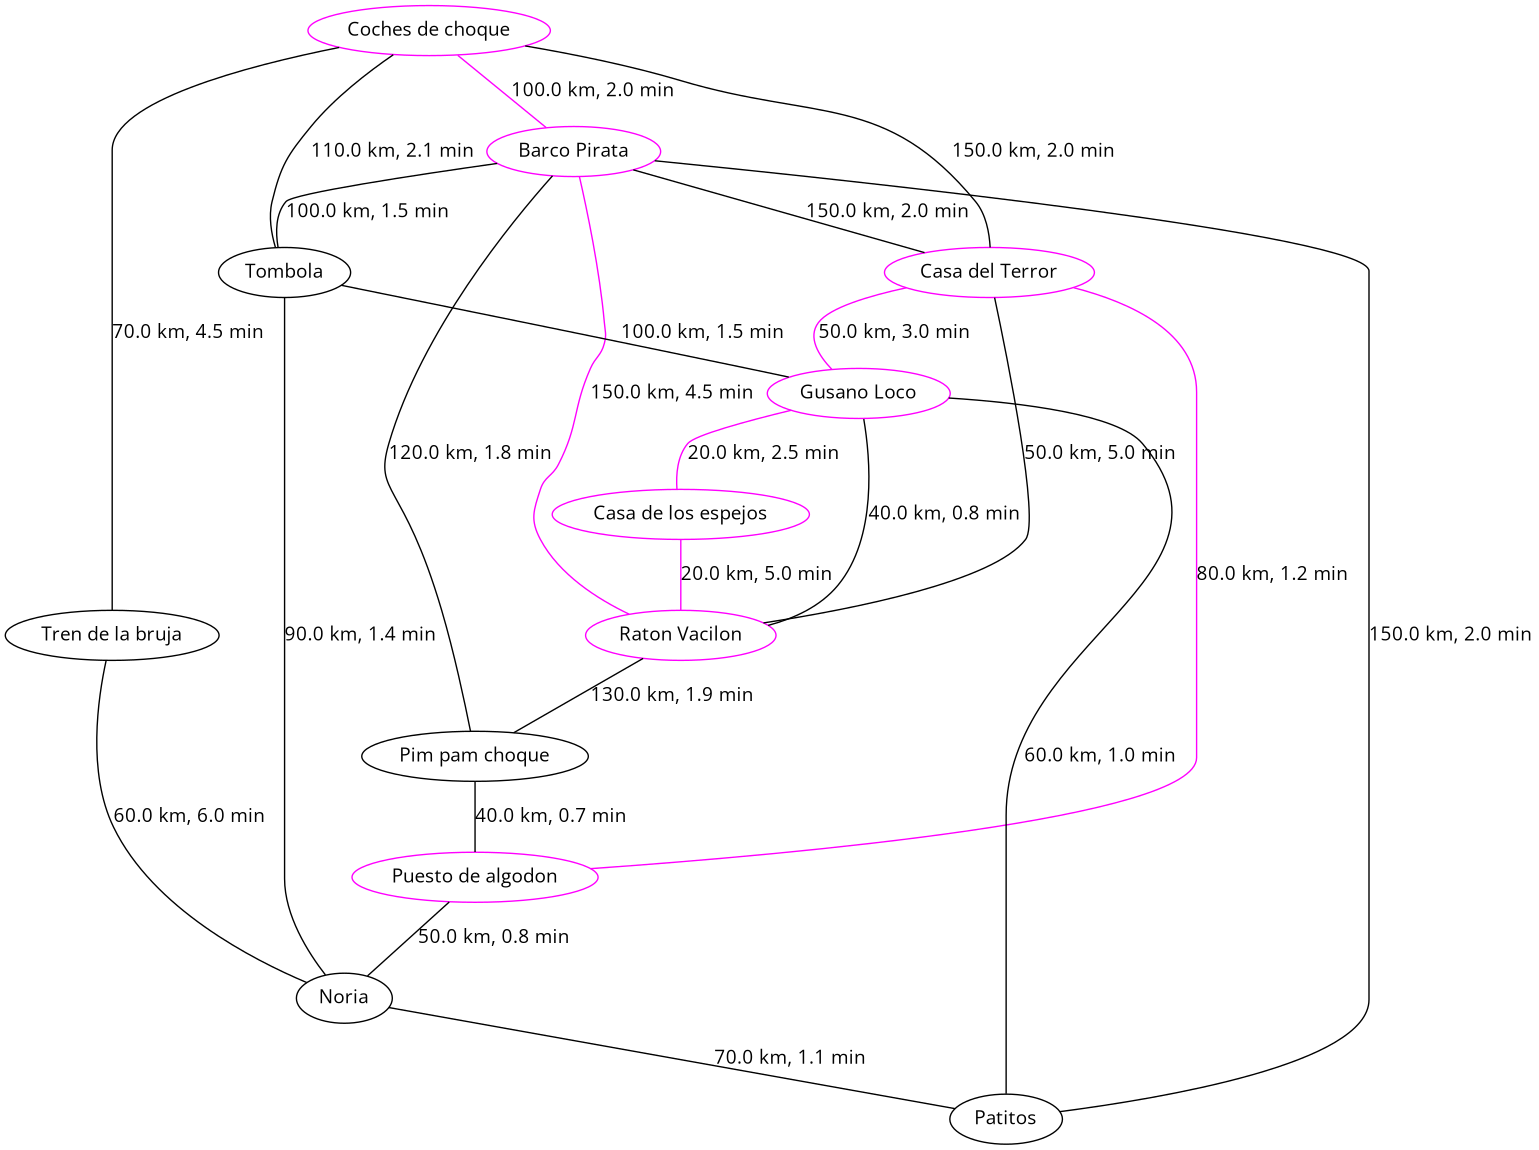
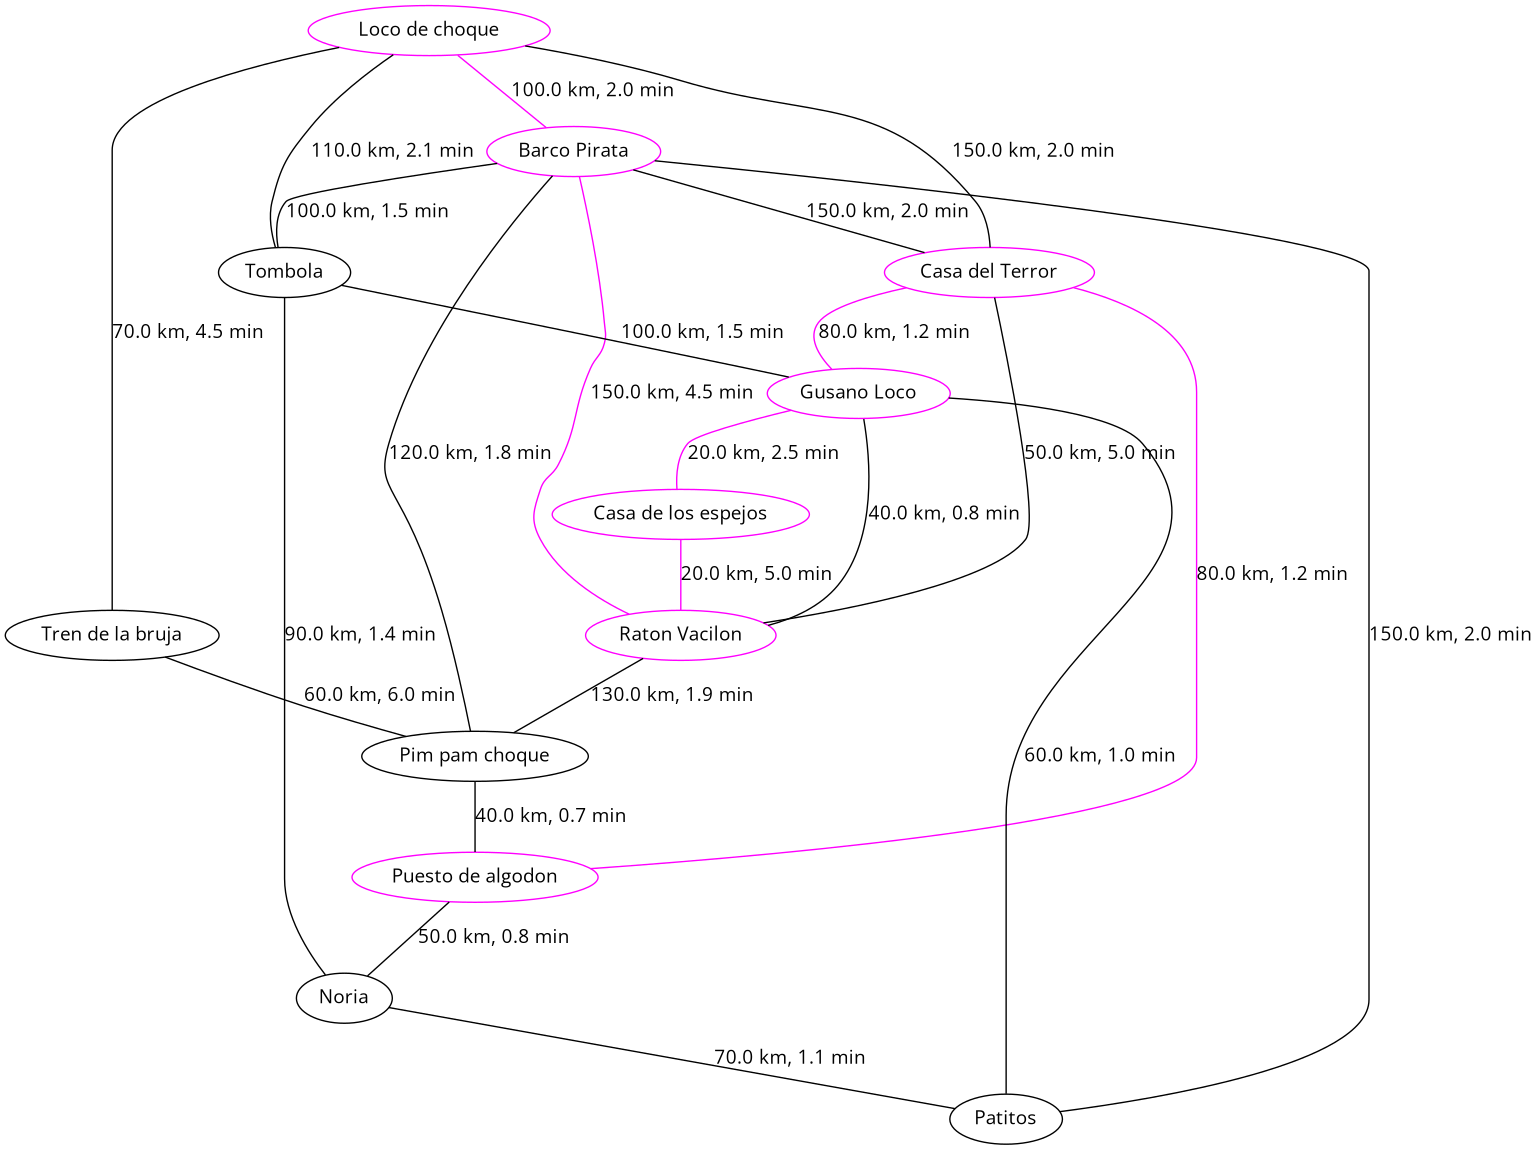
node "Coches de choque": label "Coches de choque" -> "Loco de choque"
edge "Casa del Terror" -- "Gusano Loco": label "50.0 km, 3.0 min" -> "80.0 km, 1.2 min"
edge "Tren de la bruja" -- "Noria": now "Tren de la bruja" -- "Pim pam choque"
